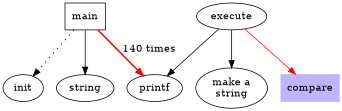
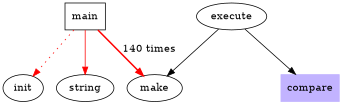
edge "main" -> "string": color black -> red
edge "execute" -> "compare": color red -> black
edge "main" -> "init": color black -> red
node "printf": label "printf" -> "make"
node "make a string": removed
